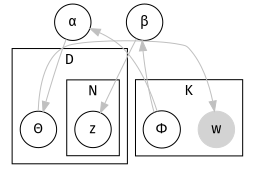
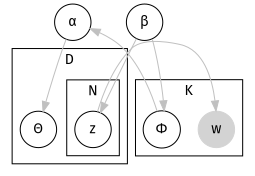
edge "Θ" -> "w": now "z" -> "w"
edge "Φ" -> "β": reversed
